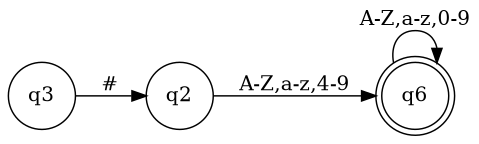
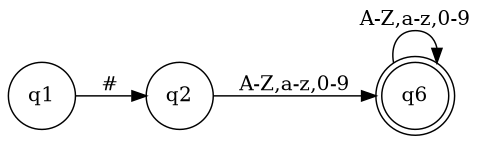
edge "q2" -> "q6": label "A-Z,a-z,4-9" -> "A-Z,a-z,0-9"
node "q3": label "q3" -> "q1"
